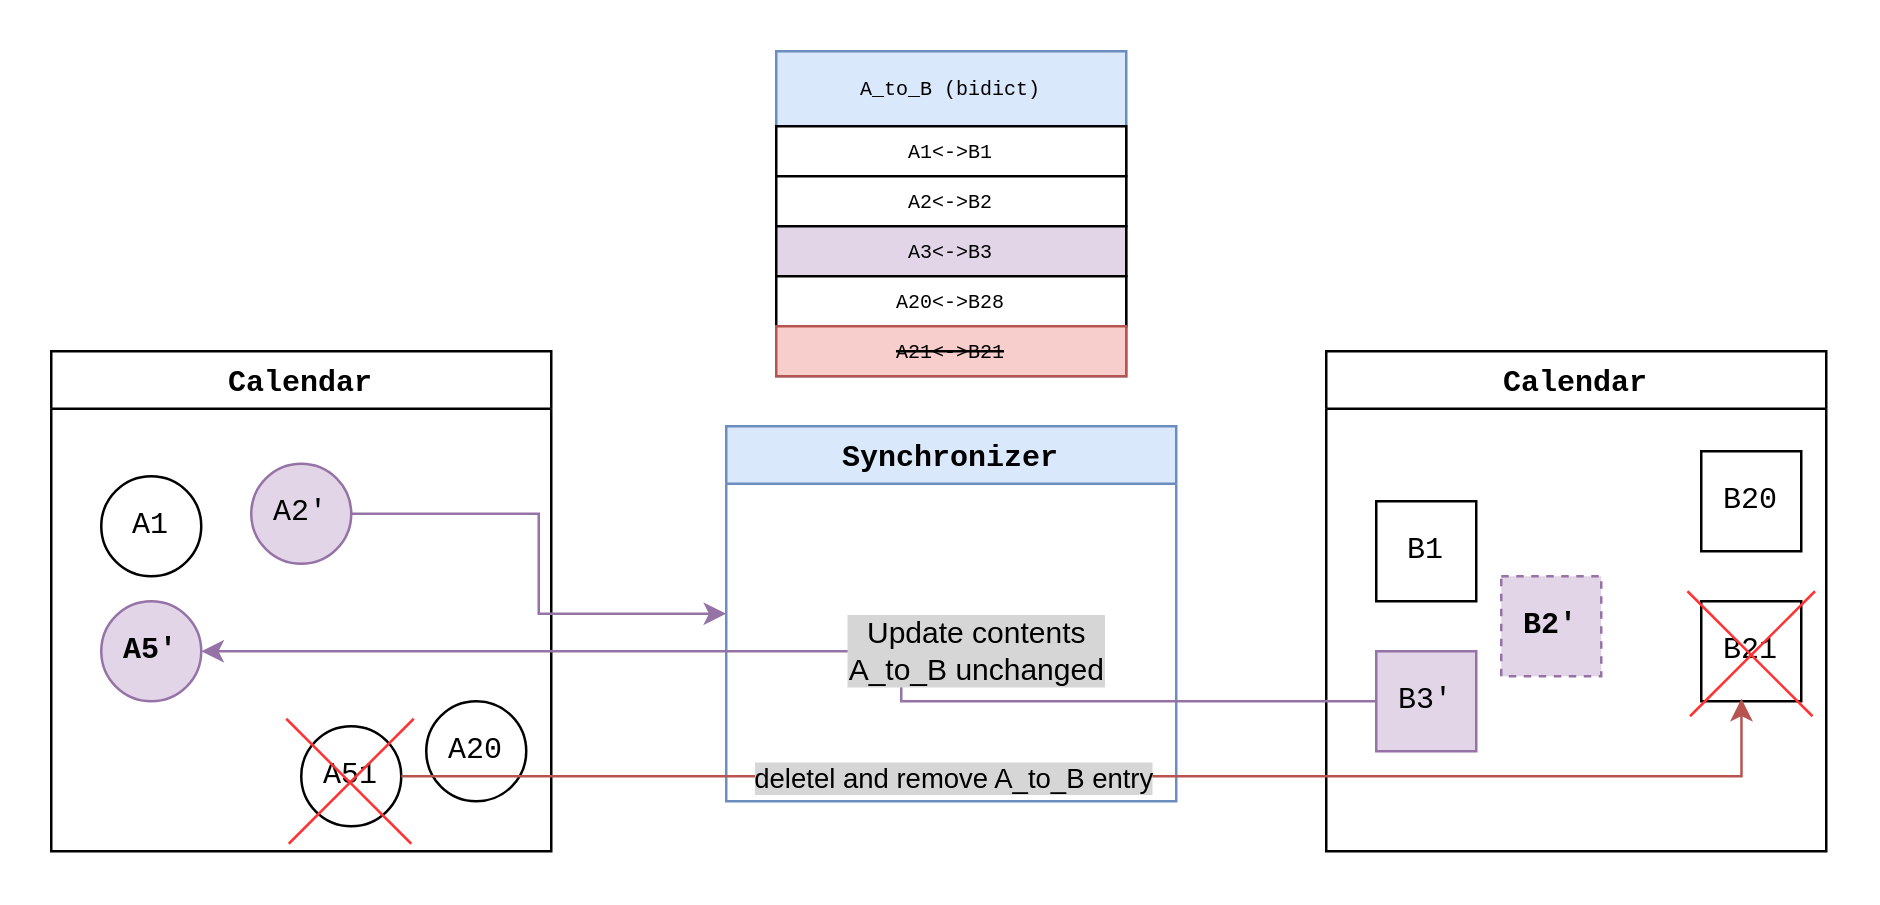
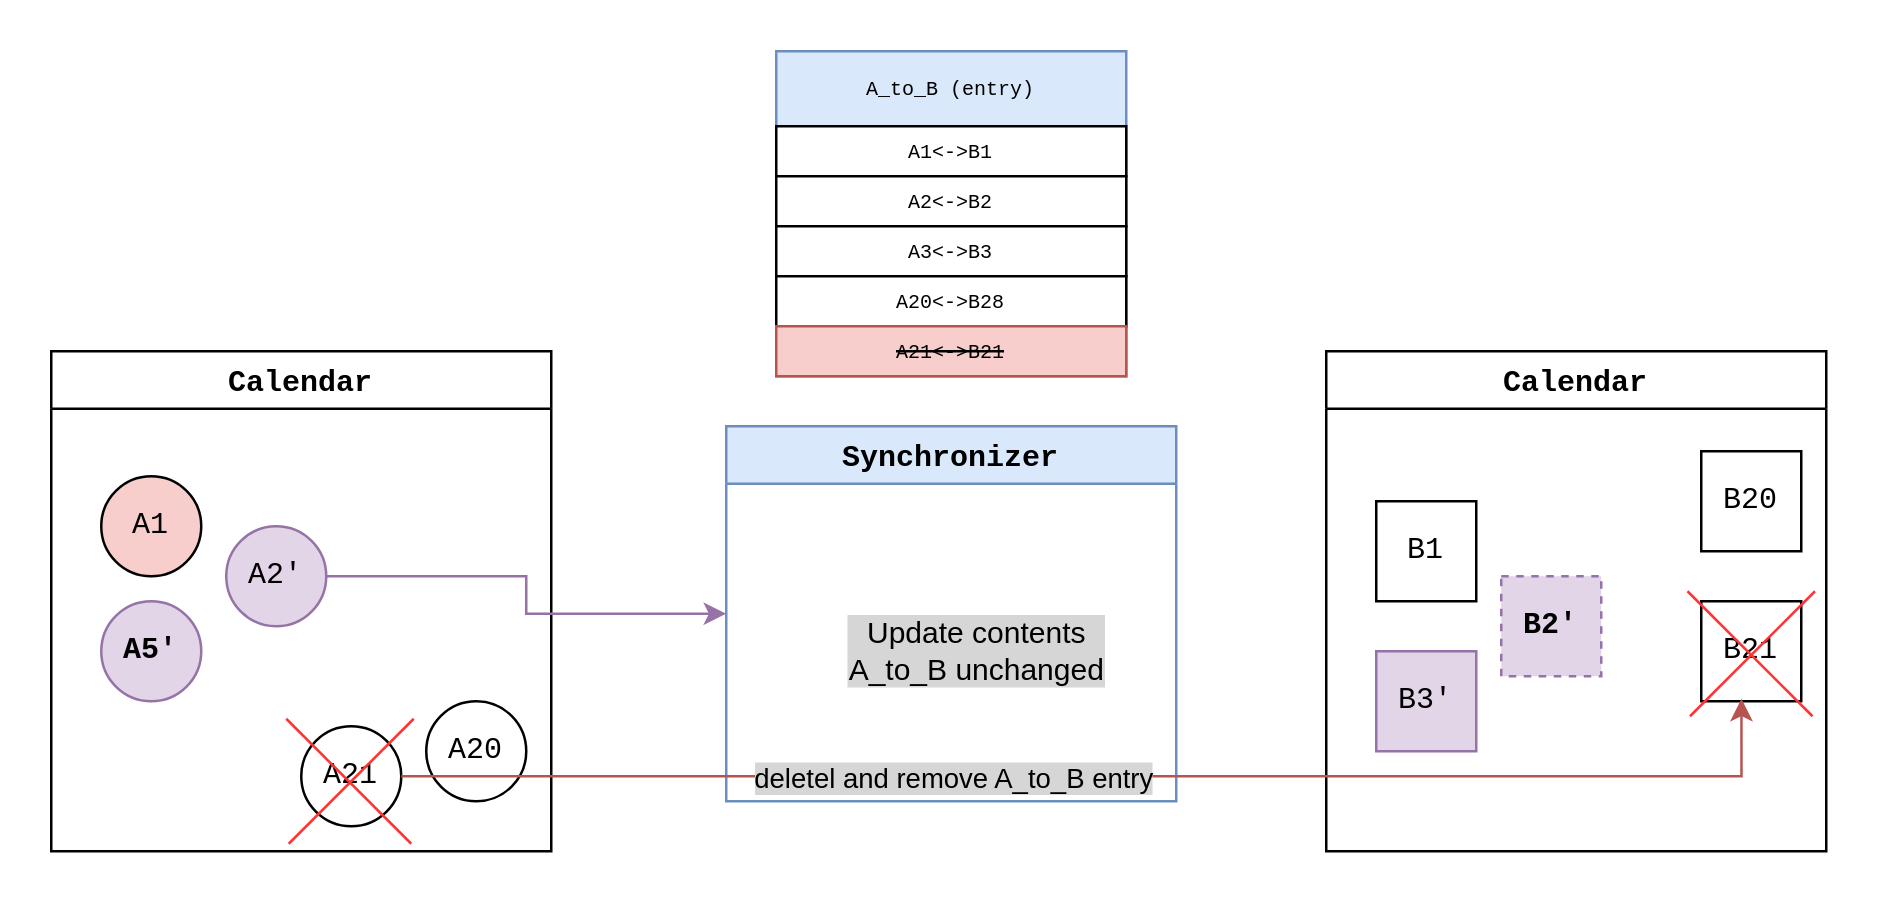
node "A_to_B (bidict)": label "A_to_B (bidict)" -> "A_to_B (entry)"
node "A3<->B3": fillcolor #e1d5e7 -> #ffffff
node "A2'": moved (301, 514) -> (276, 576)
node "A1": fillcolor #ffffff -> #f8cecc
edge "B3'" -> "A5'": removed
node "A51": label "A51" -> "A21"
